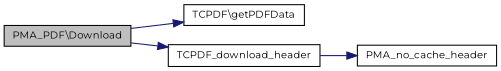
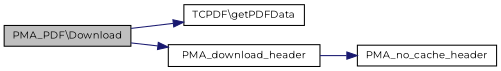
node "TCPDF_download_header": label "TCPDF_download_header" -> "PMA_download_header"
